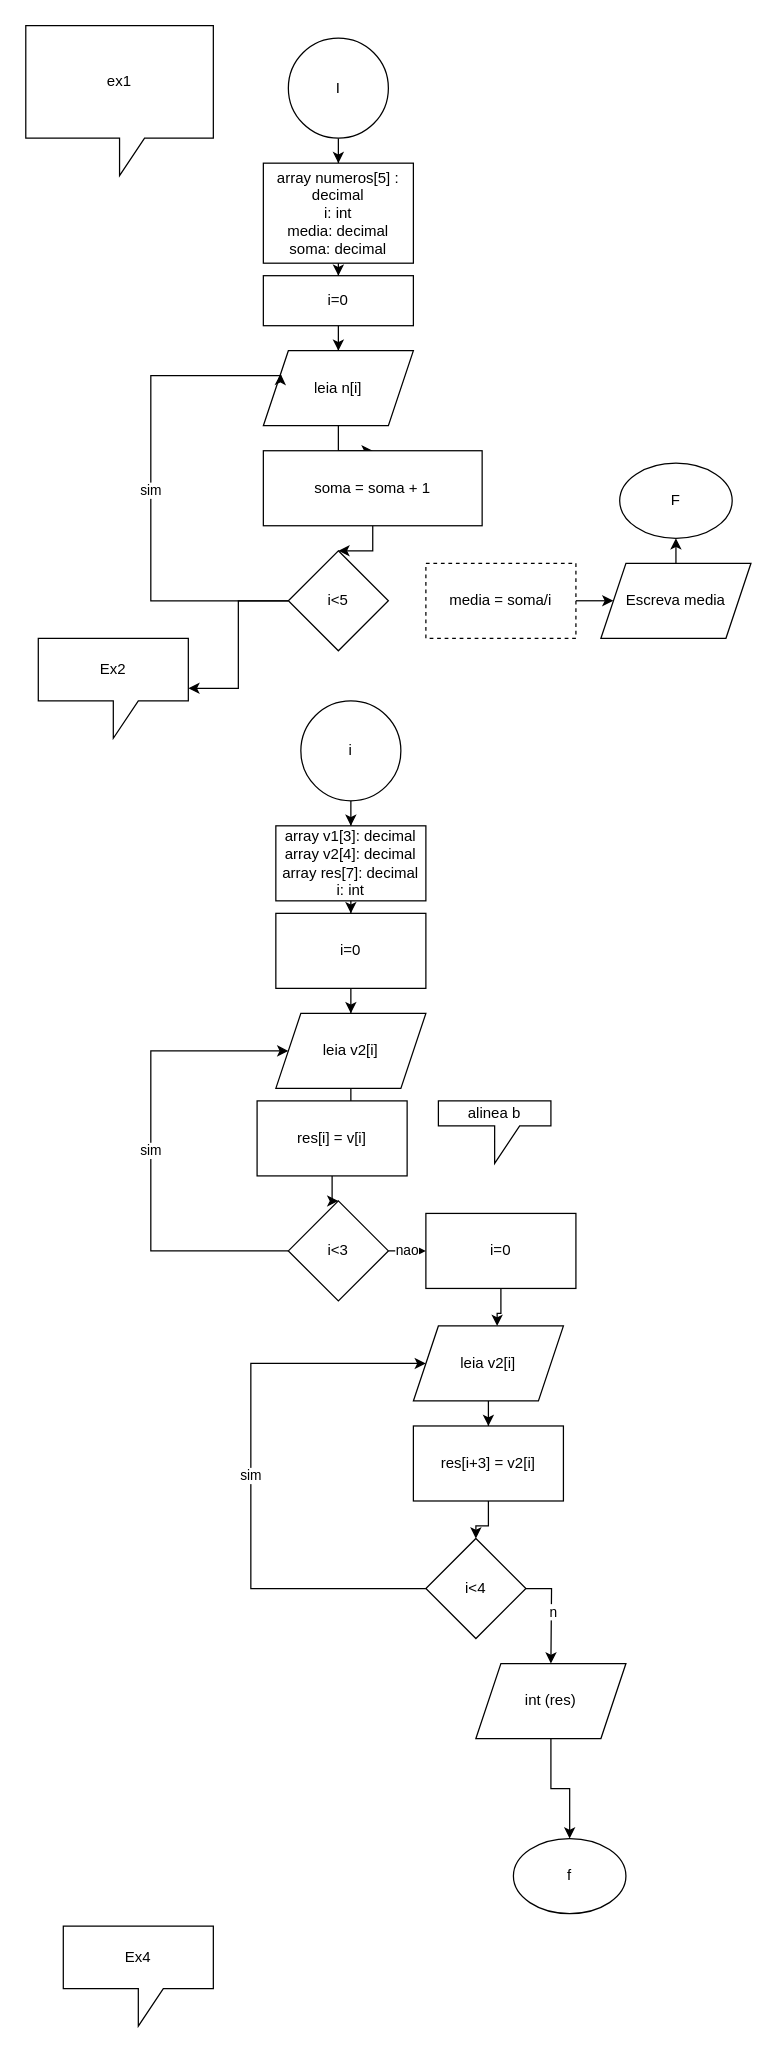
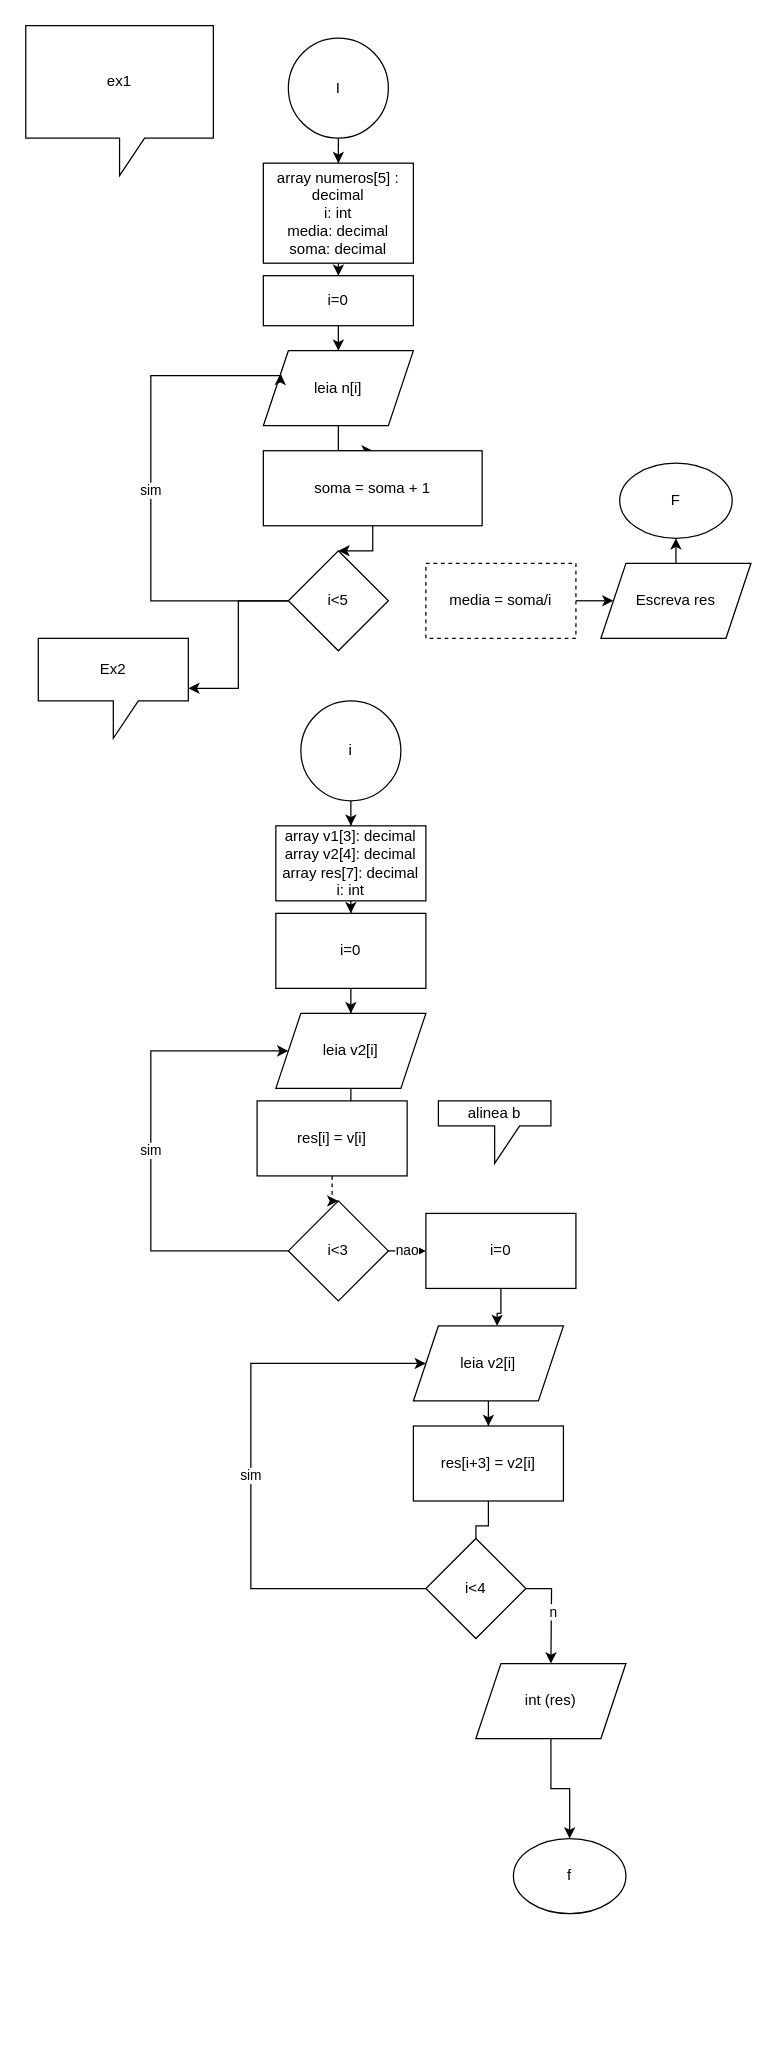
node "Escreva media": label "Escreva media" -> "Escreva res"
edge "res[i] = v[i]" -> "i<3": style solid -> dashed
edge "res[i+3] = v2[i]" -> "i<4": arrowhead classic -> none
node "Ex4": removed
